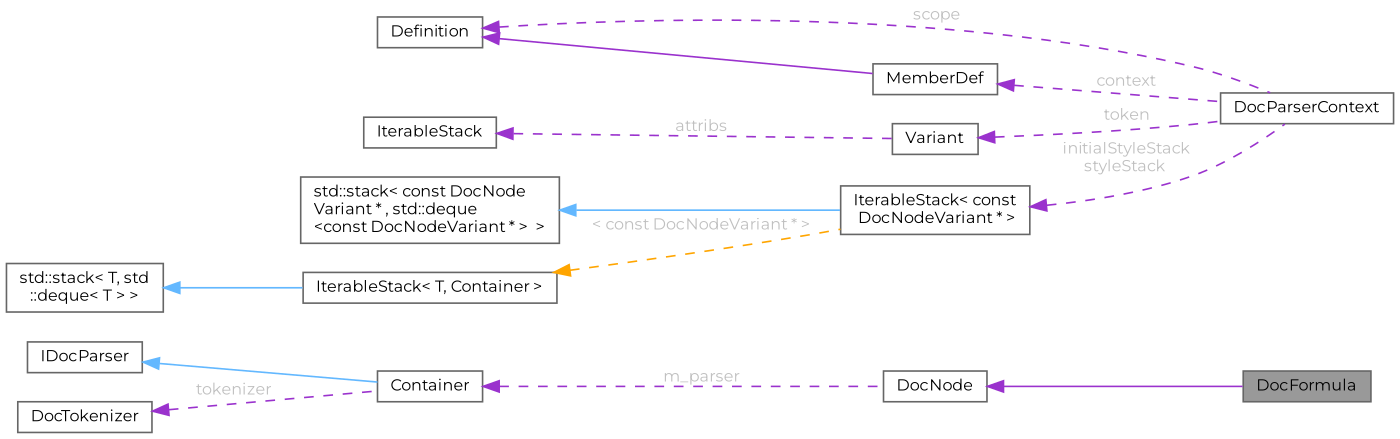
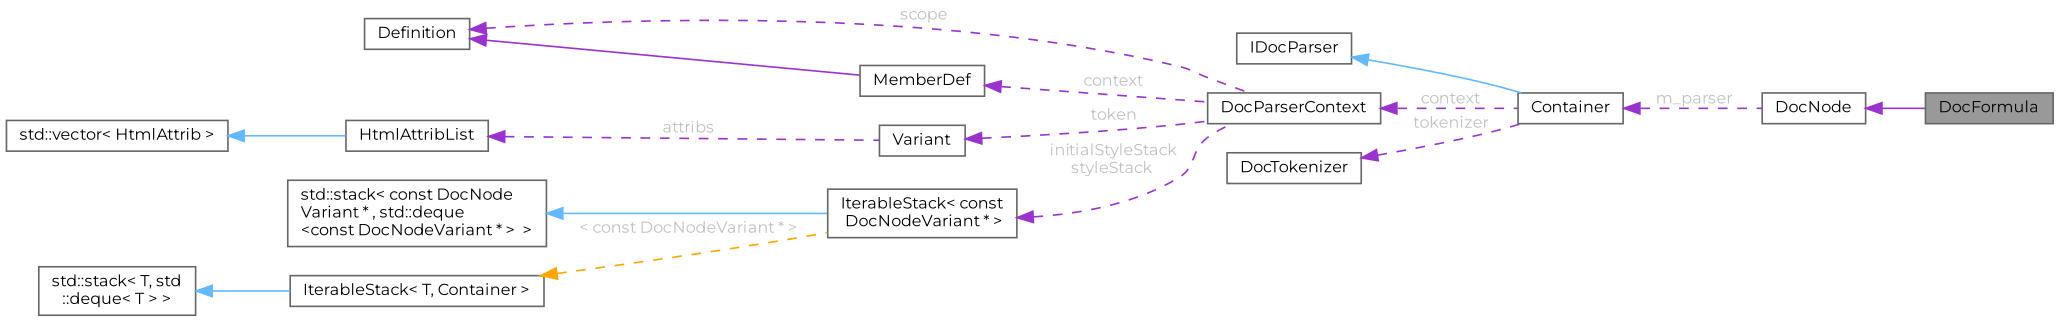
edge "Container" -> "DocParserContext": added, label "context"
node "IterableStack": label "IterableStack" -> "HtmlAttribList"
node "std::vector< HtmlAttrib >": added
